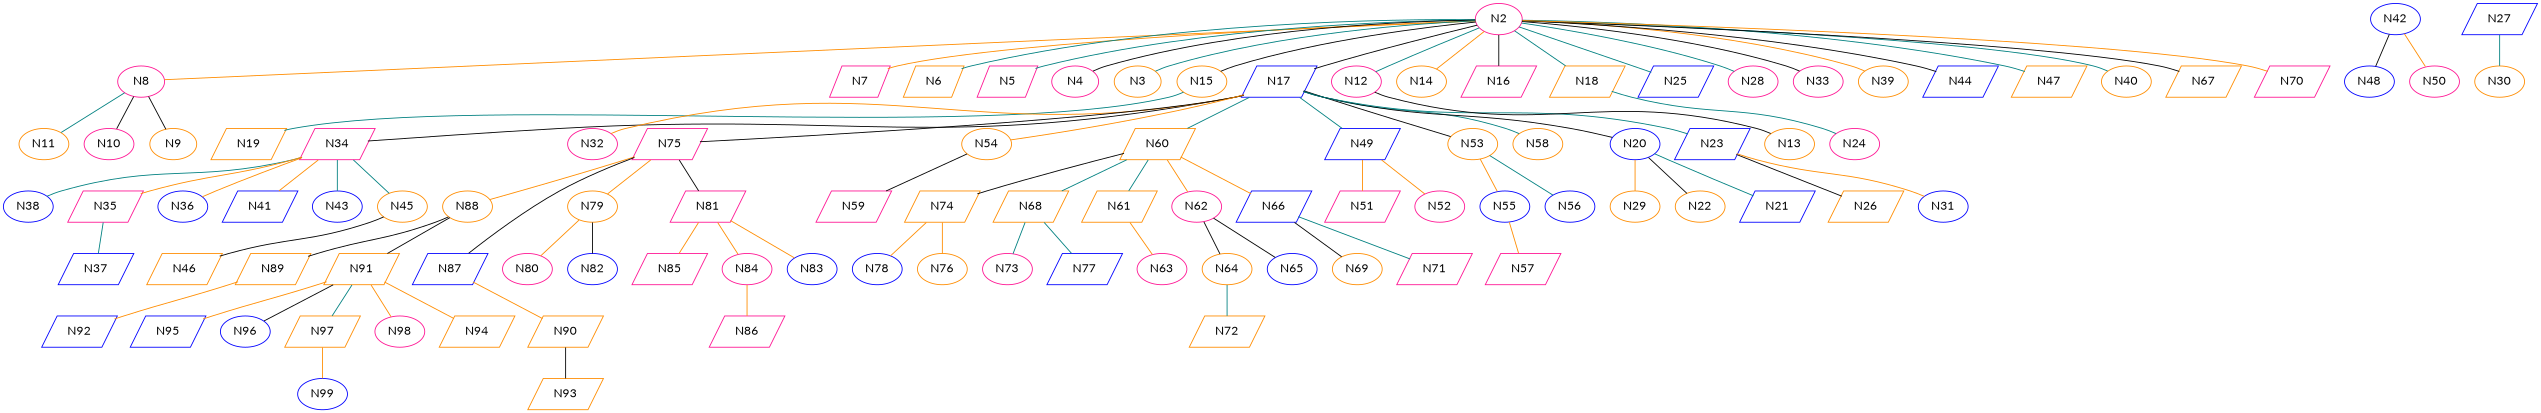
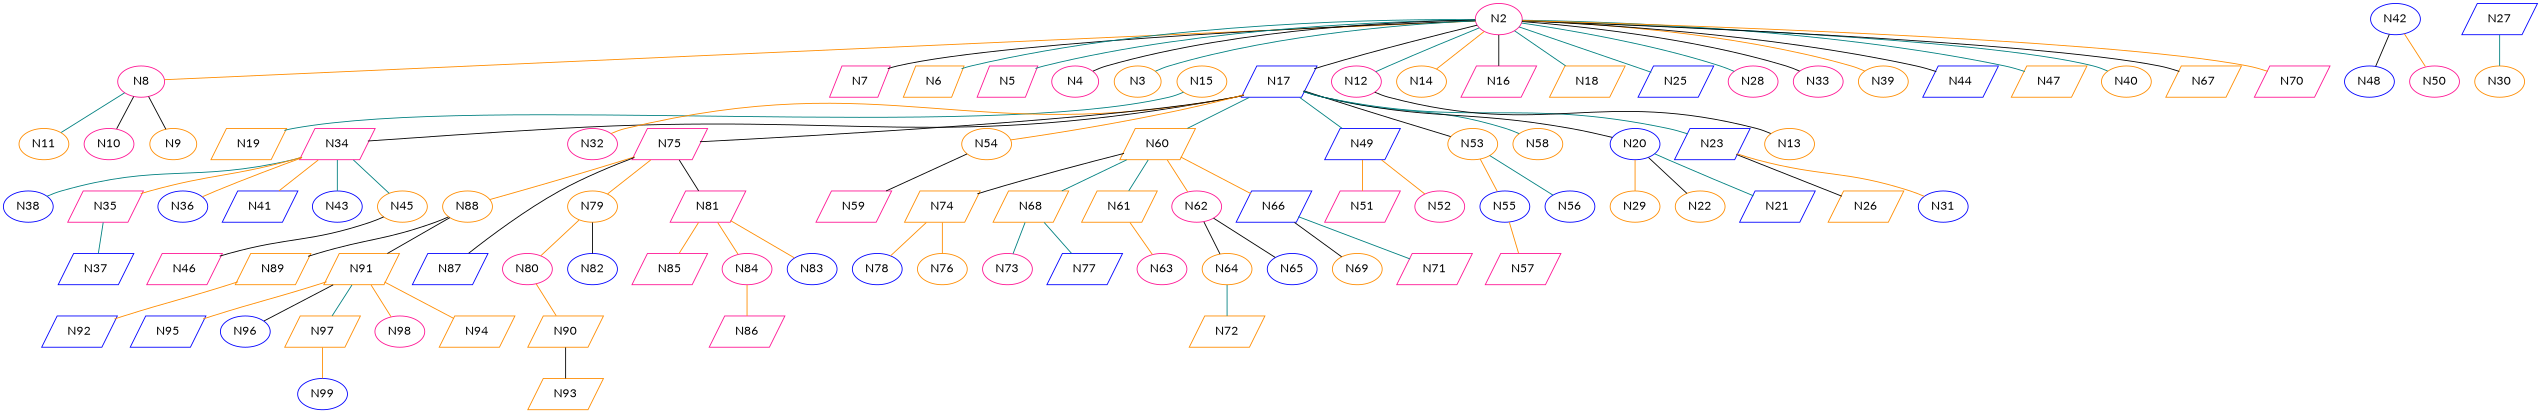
edge "N2" -- "N15": removed
edge "N2" -- "N7": color darkorange -> black
node "N24": removed
node "N46": color darkorange -> deeppink
edge "N87" -- "N90": now "N80" -- "N90"
